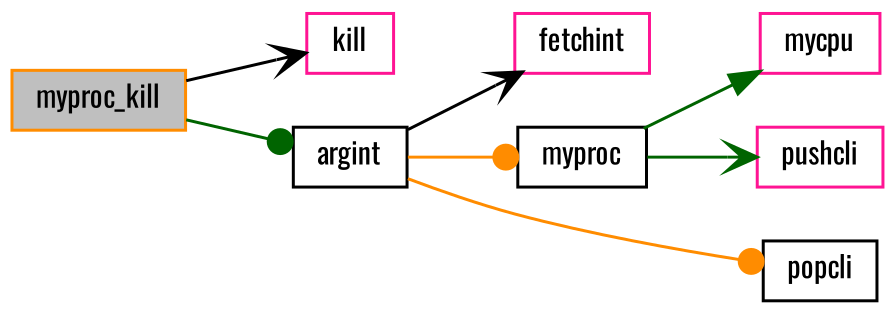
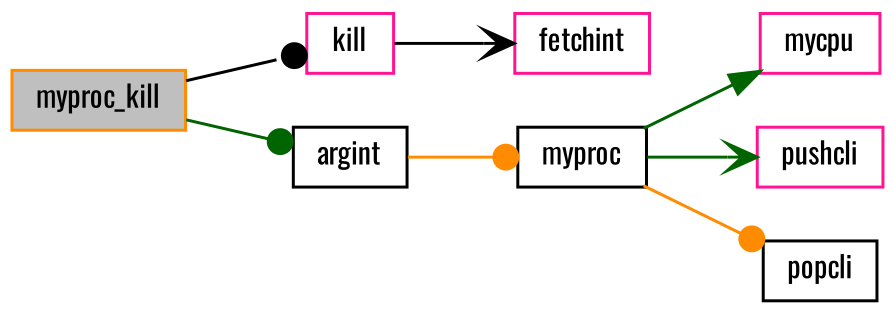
edge "myproc_kill" -> "kill": arrowhead vee -> dot
edge "argint" -> "fetchint": now "kill" -> "fetchint"
edge "argint" -> "popcli": now "myproc" -> "popcli"
